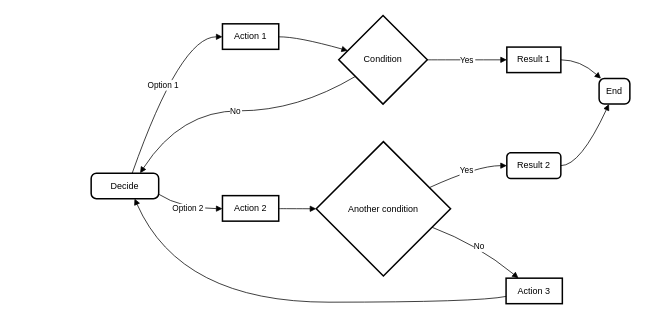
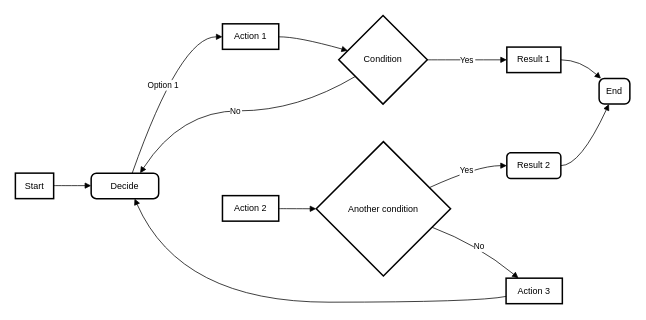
edge "Start" -> "Decide": added
node "Start": added
edge "Decide" -> "Action 2": removed, label "Option 2"
